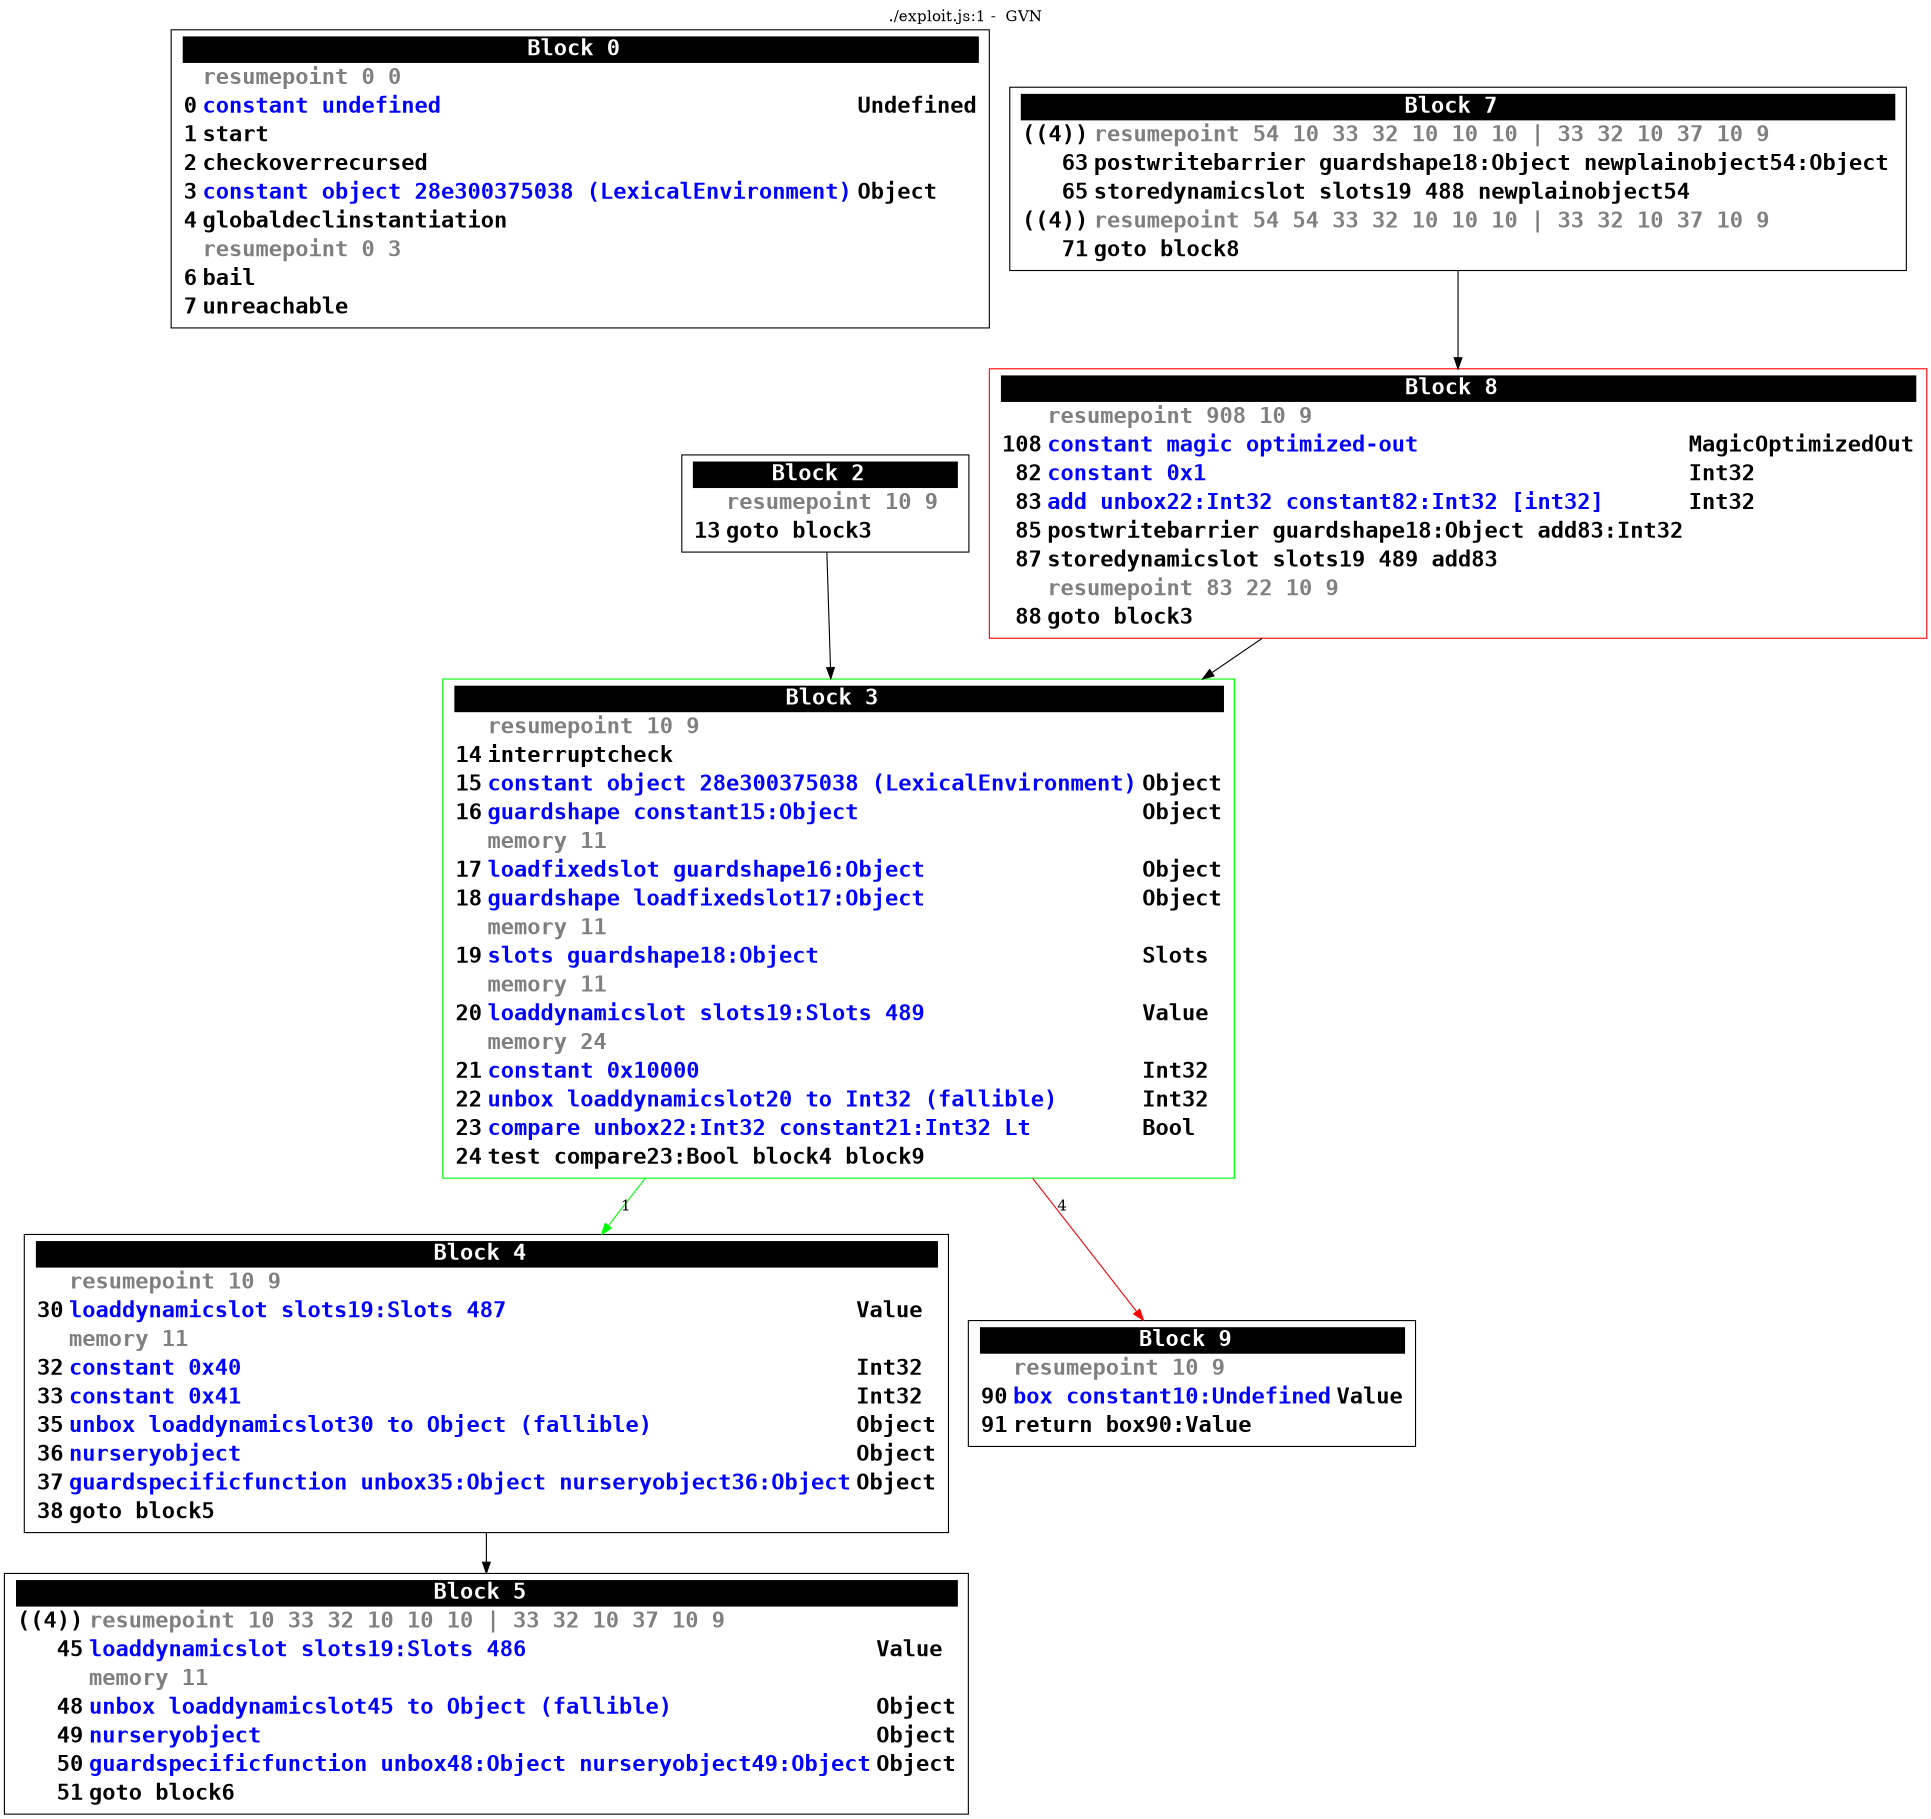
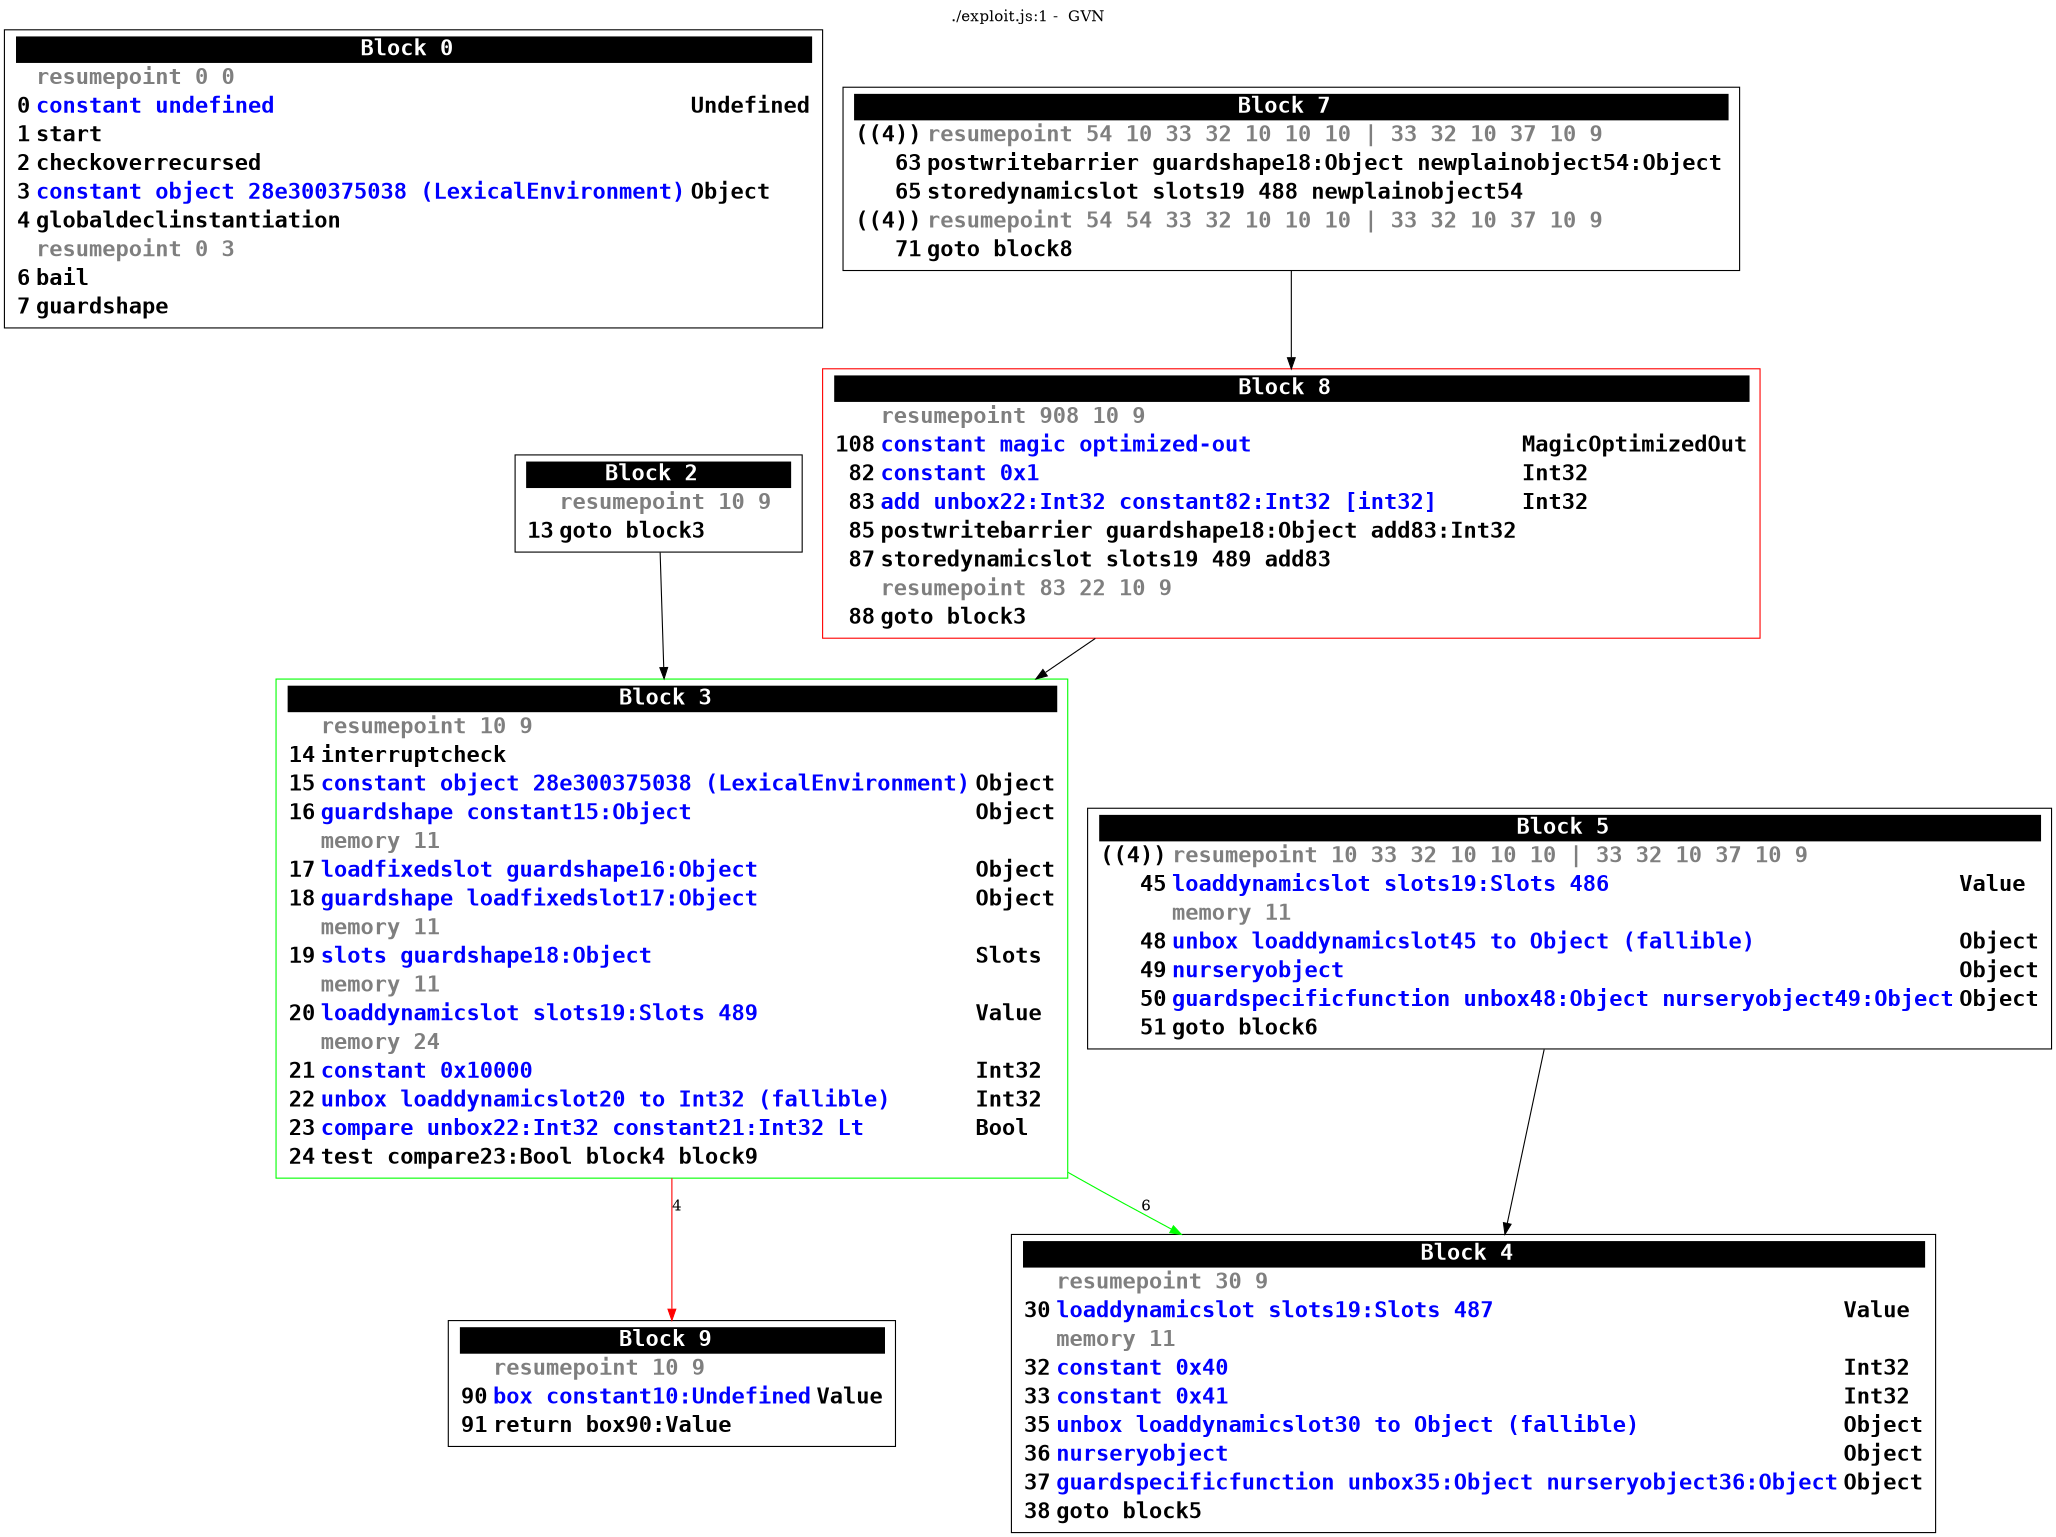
node "Block 0": text "unreachable" -> "guardshape"
edge "Block 3" -> "Block 4": label "1" -> "6"
node "Block 4": text "resumepoint 10 9" -> "resumepoint 30 9"
edge "Block 4" -> "Block 5": reversed
